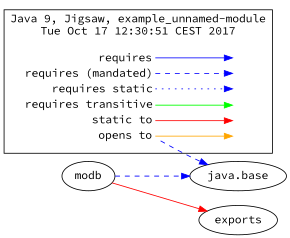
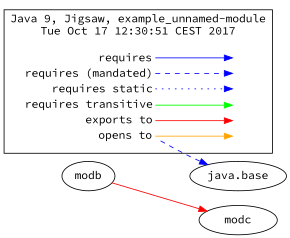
node "requires": text "static to" -> "exports to"
edge "modb" -> "java.base": removed
node "exports": label "exports" -> "modc"
